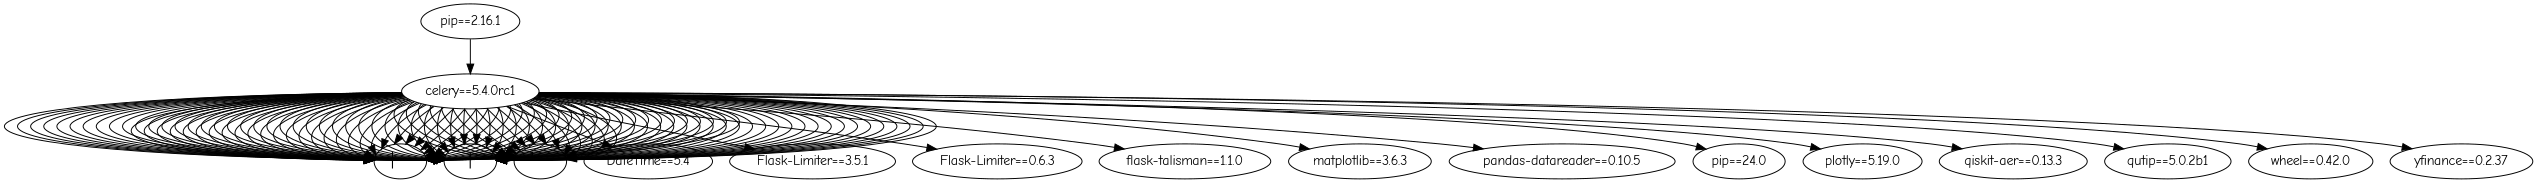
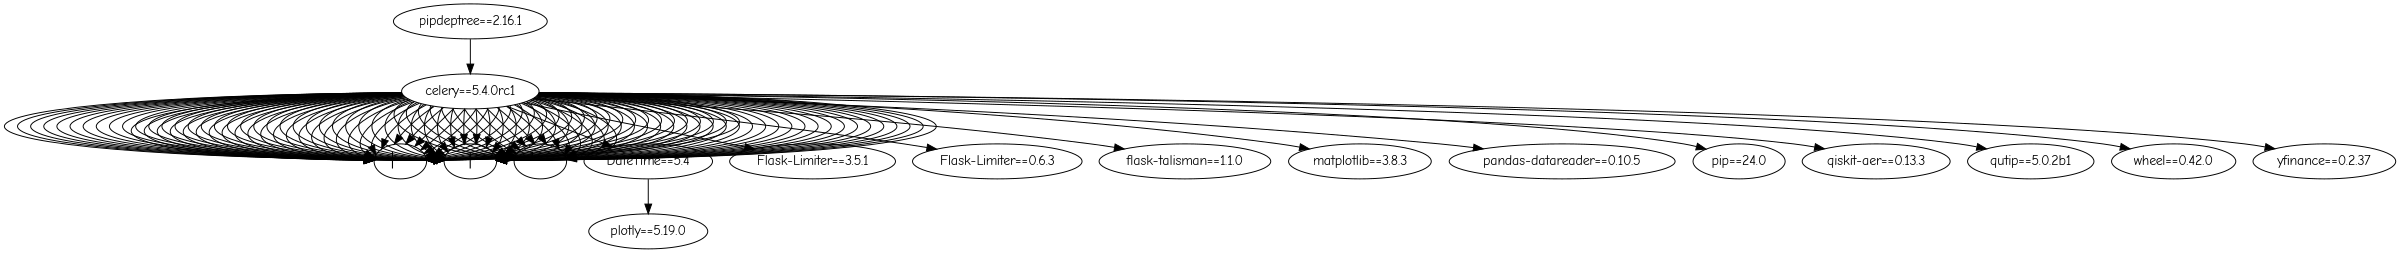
node "pip==2.16.1": label "pip==2.16.1" -> "pipdeptree==2.16.1"
edge "celery==5.4.0rc1" -> "plotly==5.19.0": now "DateTime==5.4" -> "plotly==5.19.0"
node "matplotlib==3.6.3": label "matplotlib==3.6.3" -> "matplotlib==3.8.3"
